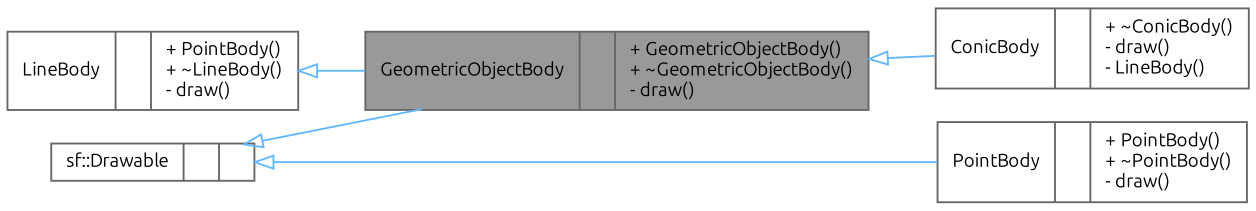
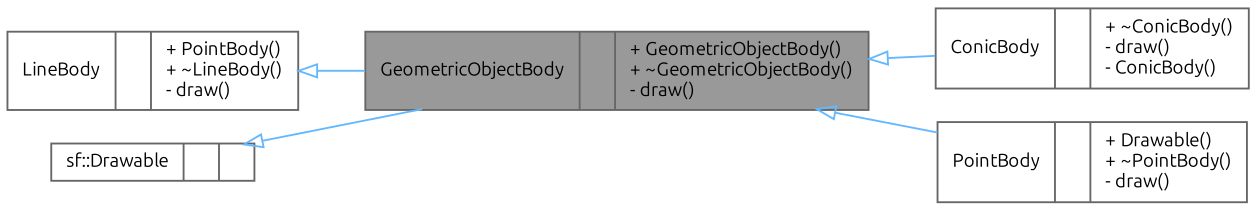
node "ConicBody": text "- LineBody()" -> "- ConicBody()"
node "PointBody": text "+ PointBody()" -> "+ Drawable()"
edge "PointBody" -> "sf::Drawable": now "PointBody" -> "GeometricObjectBody"
